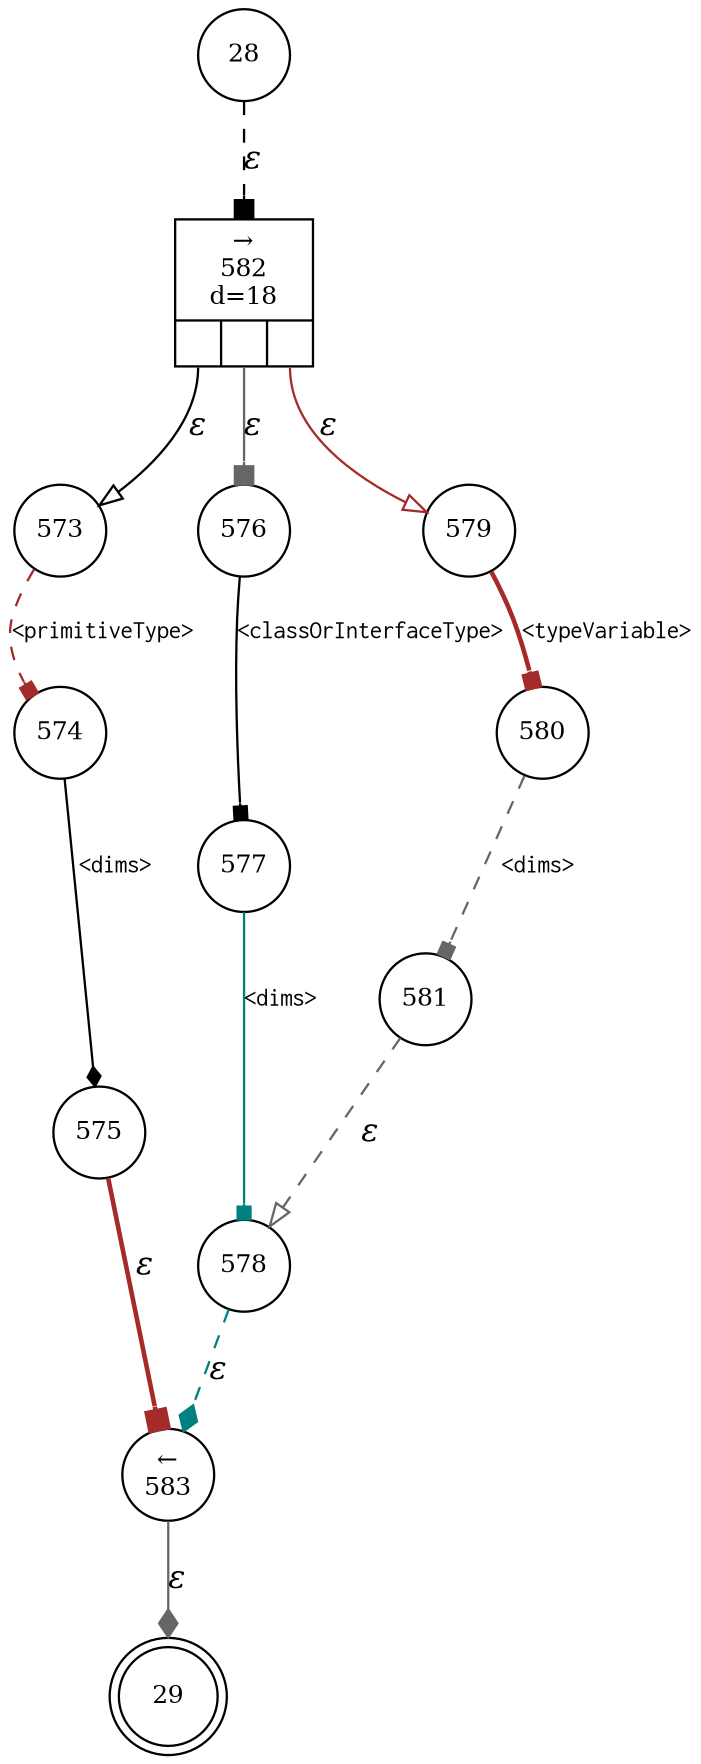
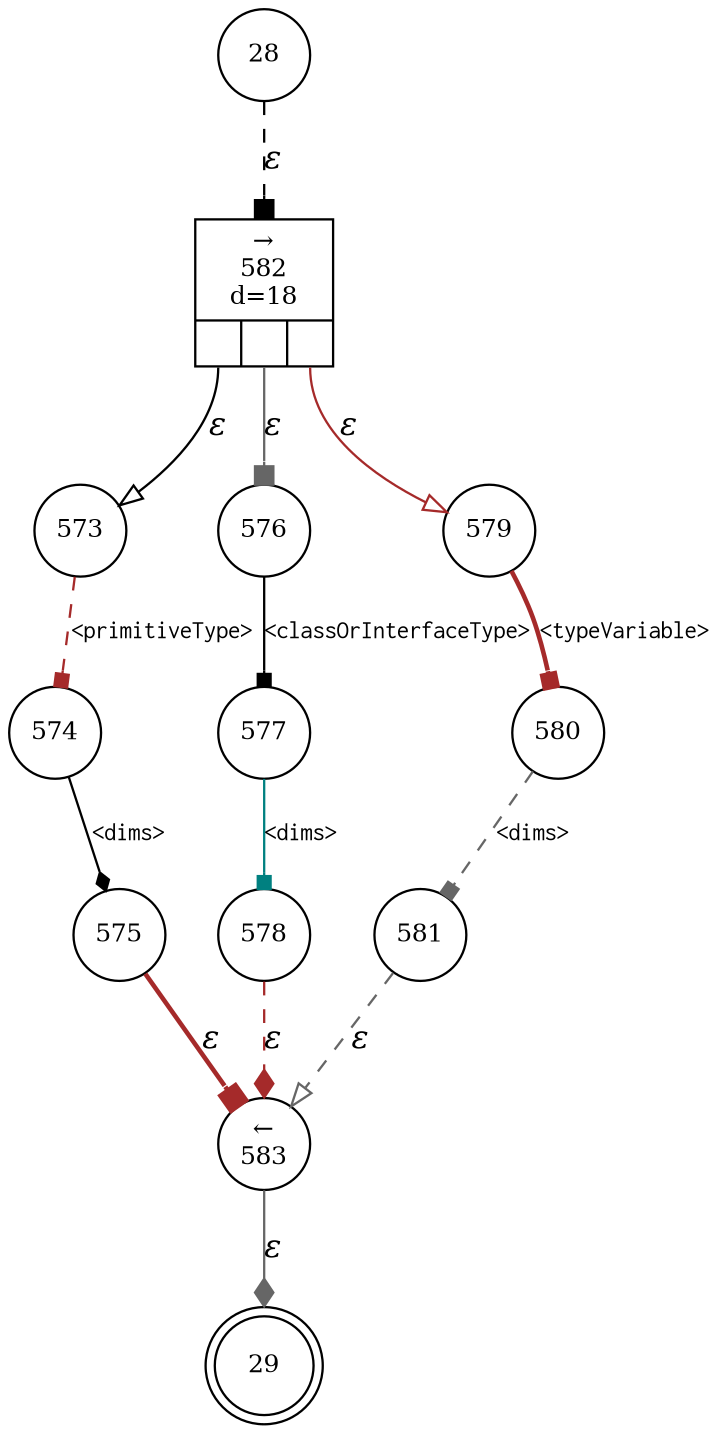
edge "581" -> "578": now "581" -> "← 583"
edge "578" -> "← 583": color teal -> brown
